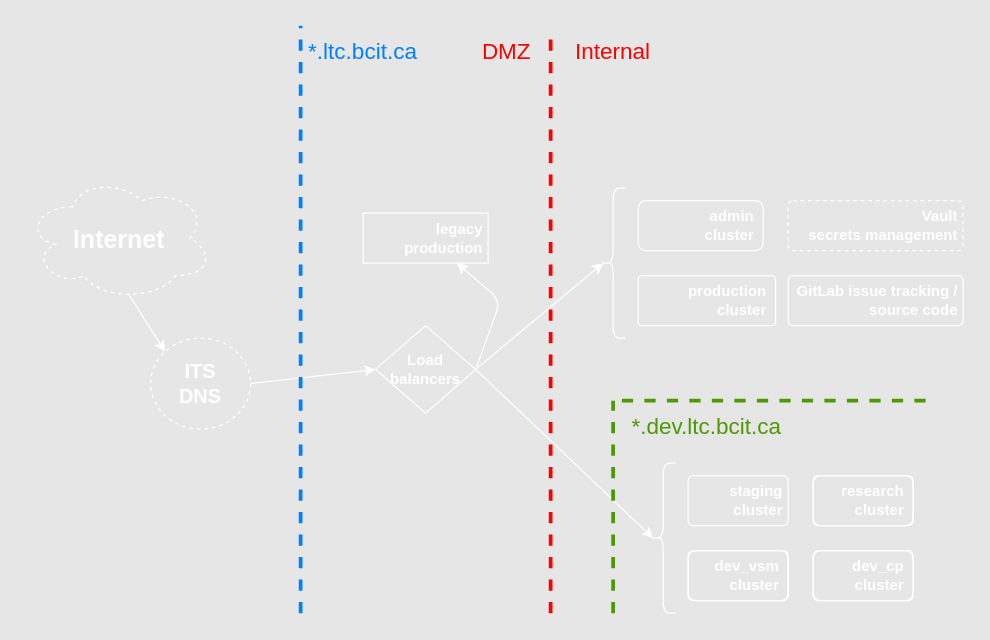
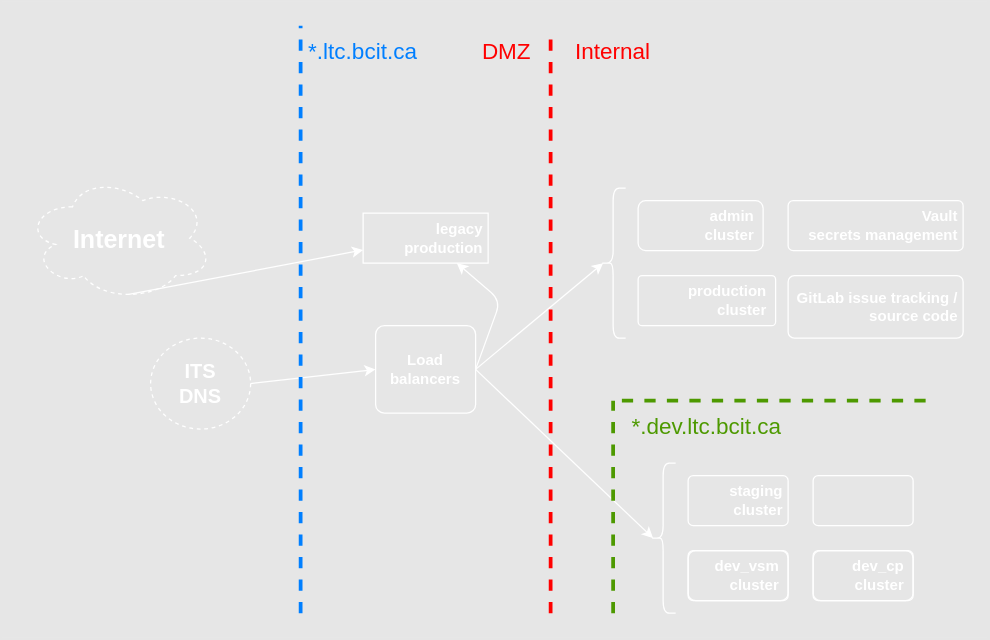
node "Vault secrets management": style dashed -> solid
node "GitLab issue tracking / source code": size 175x50 -> 175x63
edge "Internet" -> "ITS DNS": now "Internet" -> "legacy production"
node "Load balancers": shape diamond -> rounded rectangle
node "research cluster": removed
